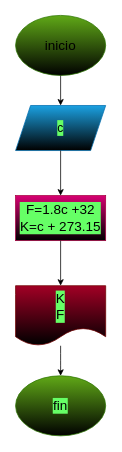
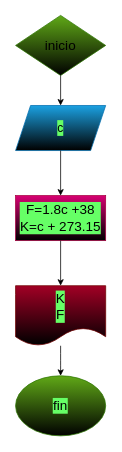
node "inicio": shape ellipse -> diamond
node "F=1.8c +32 K=c + 273.15": label "F=1.8c +32 K=c + 273.15" -> "F=1.8c +38 K=c + 273.15"
